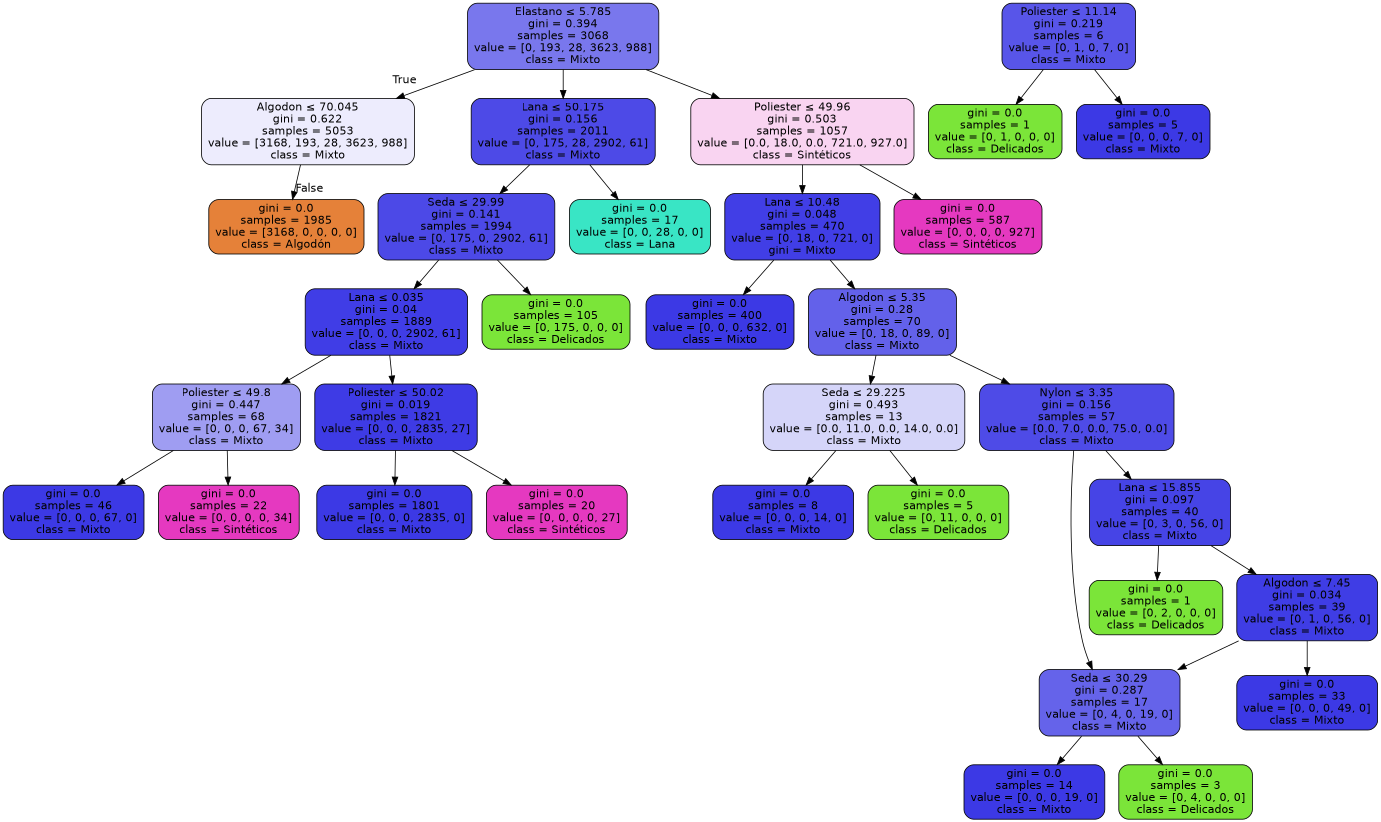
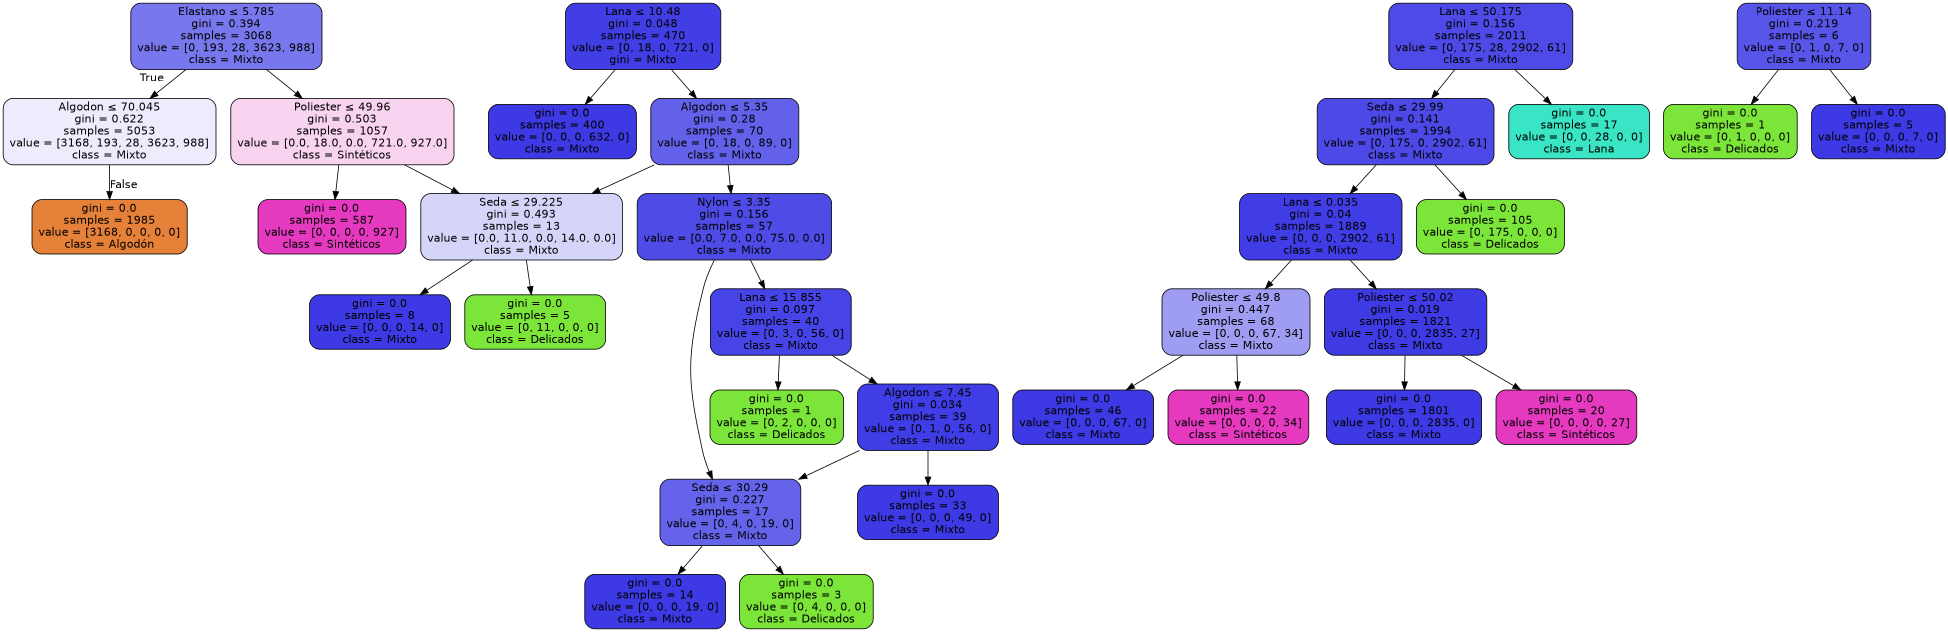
edge "Elastano ≤ 5.785" -> "Lana ≤ 50.175": removed
edge "Poliester ≤ 49.96" -> "Lana ≤ 10.48": now "Poliester ≤ 49.96" -> "Seda ≤ 29.225"
node "Seda ≤ 30.29": text "gini = 0.287" -> "gini = 0.227"
